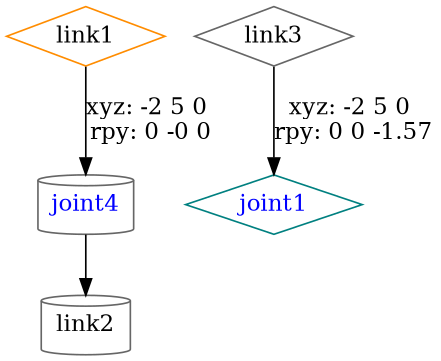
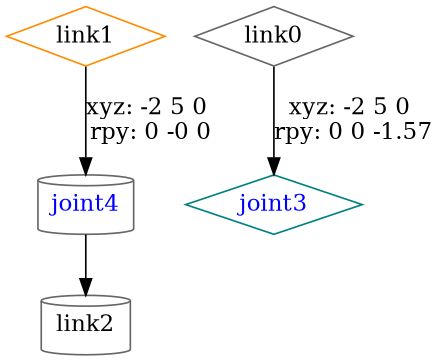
node "link3": label "link3" -> "link0"
node "joint1": label "joint1" -> "joint3"
